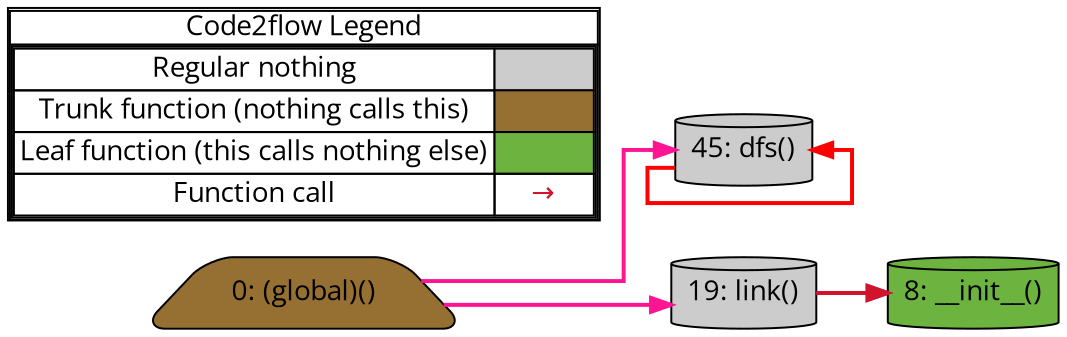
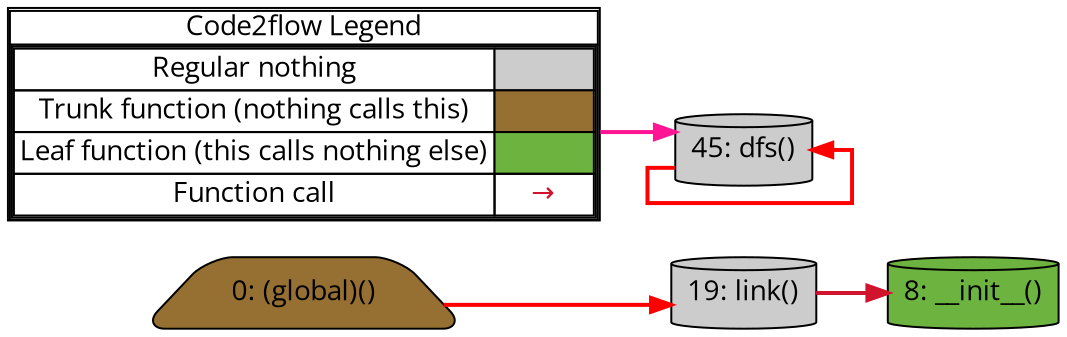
edge "0: (global)()" -> "45: dfs()": now "Code2flow Legend" -> "45: dfs()"
edge "0: (global)()" -> "19: link()": color deeppink -> red
